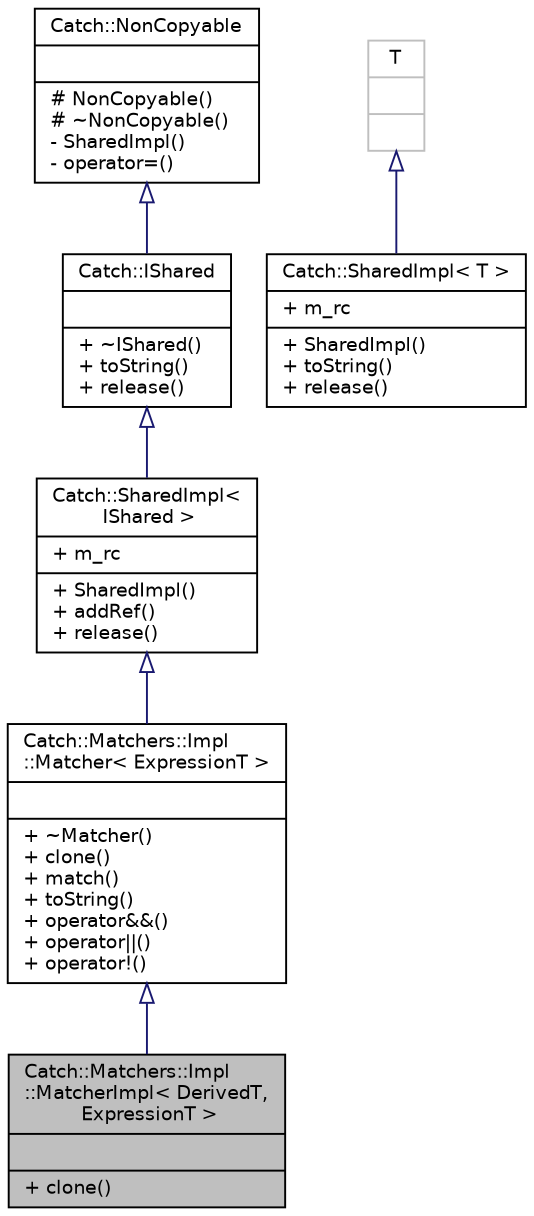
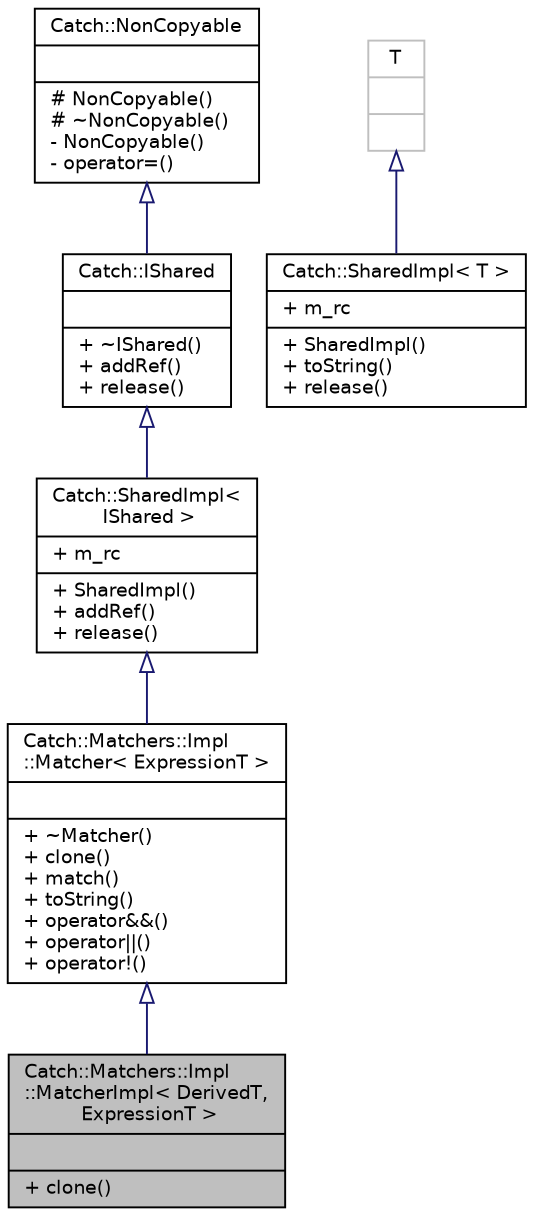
node "Catch::NonCopyable": text "- SharedImpl()" -> "- NonCopyable()"
node "Catch::IShared": text "+ toString()" -> "+ addRef()"
